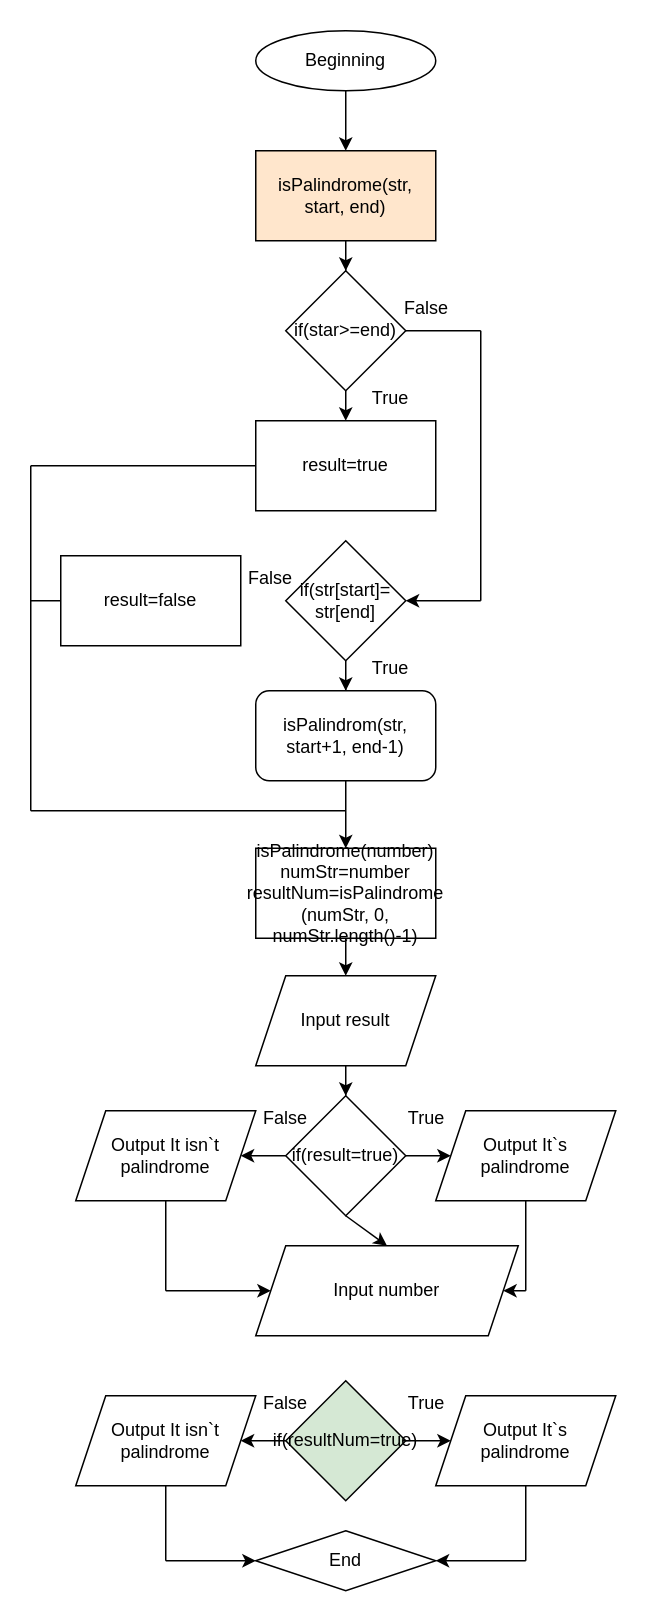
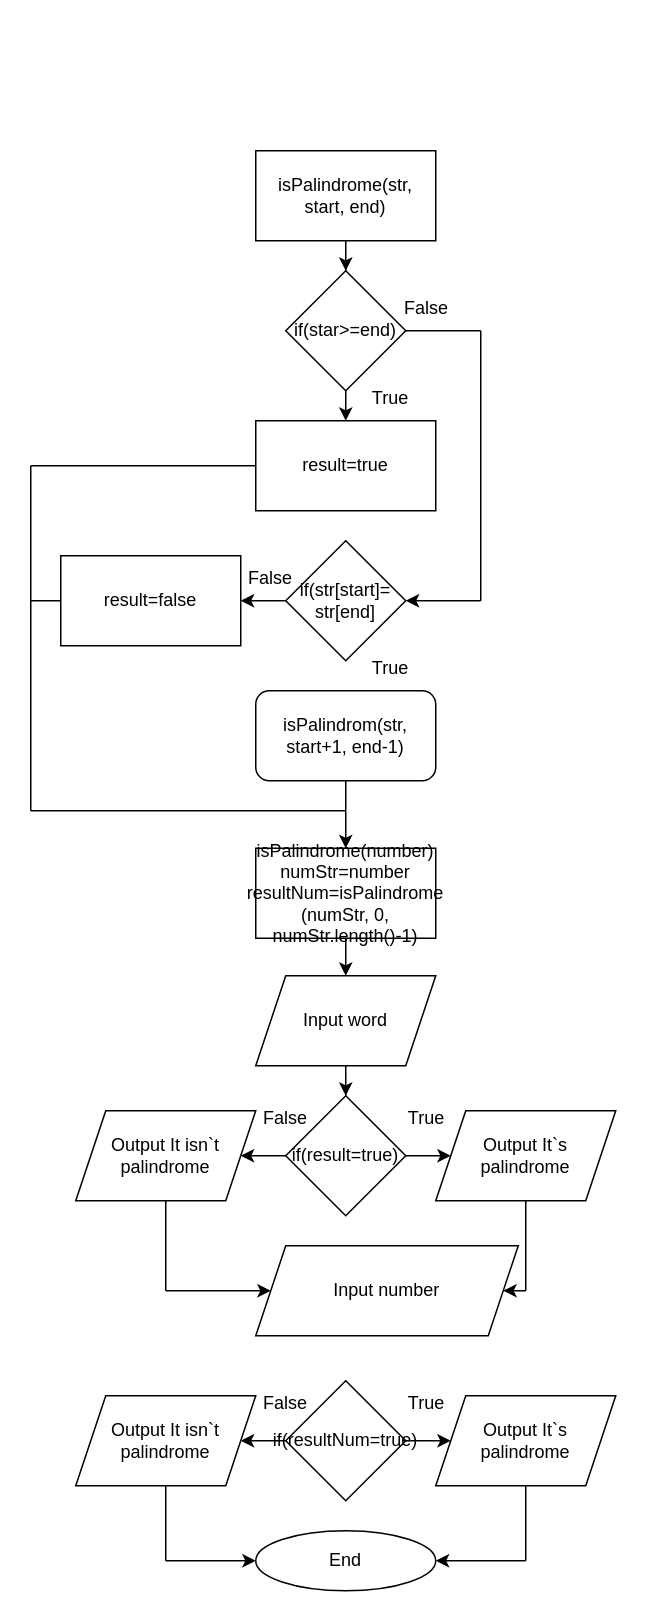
node "Beginning": removed
edge "Beginning" -> "isPalindrome(str, start, end)": removed
node "isPalindrome(str, start, end)": fillcolor #ffe6cc -> #ffffff
edge "if(str[start]= str[end]" -> "result=false": added
edge "if(str[start]= str[end]" -> "isPalindrom(str, start+1, end-1)": removed
node "Input result": label "Input result" -> "Input word"
edge "if(result=true)" -> "Input number": removed
node "if(resultNum=true)": fillcolor #d5e8d4 -> #ffffff
node "End": shape diamond -> ellipse
